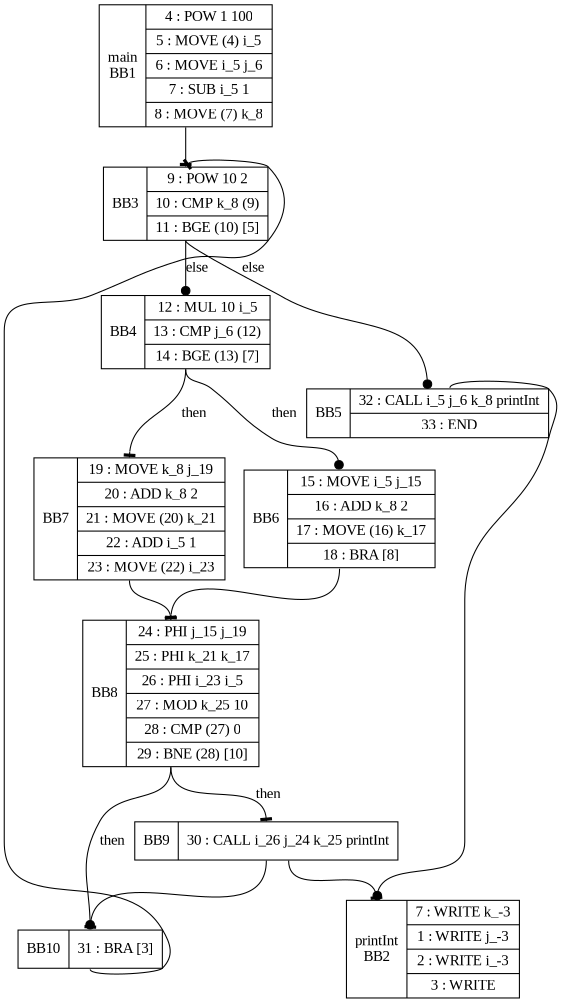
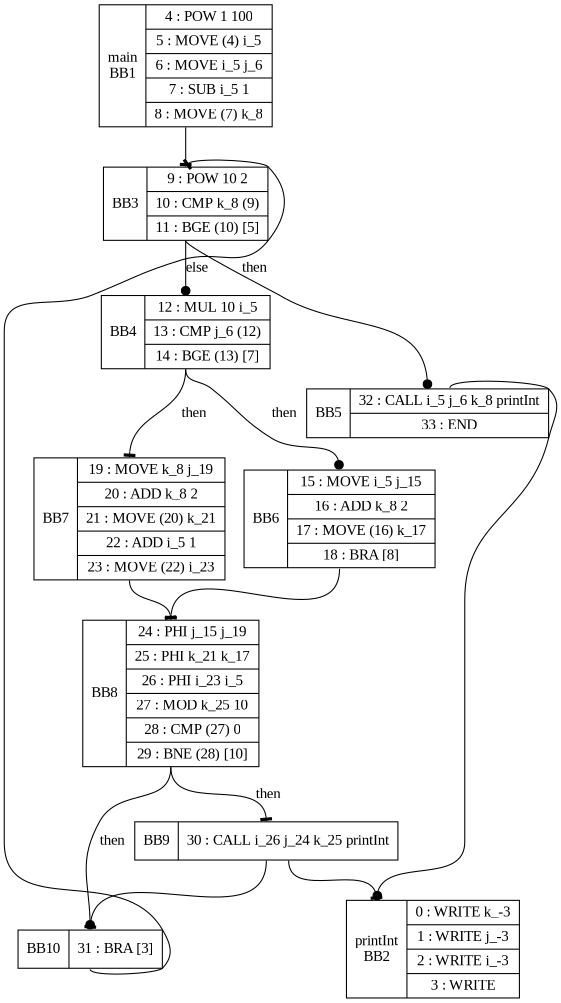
edge "BB3" -> "BB5": label "else" -> "then"
node "printInt": text "7 : WRITE k_-3" -> "0 : WRITE k_-3"
